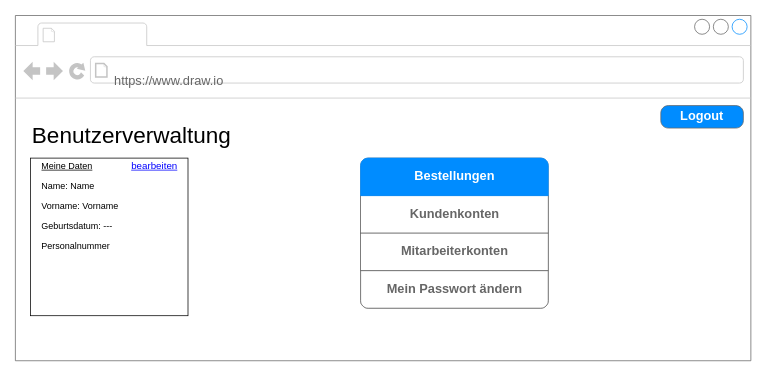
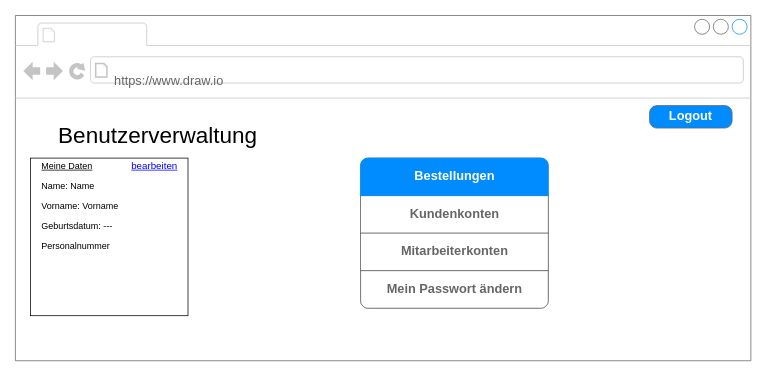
node "Logout": moved (702, 117) -> (690, 117)
node "Benutzerverwaltung": moved (132, 135) -> (158, 135)
